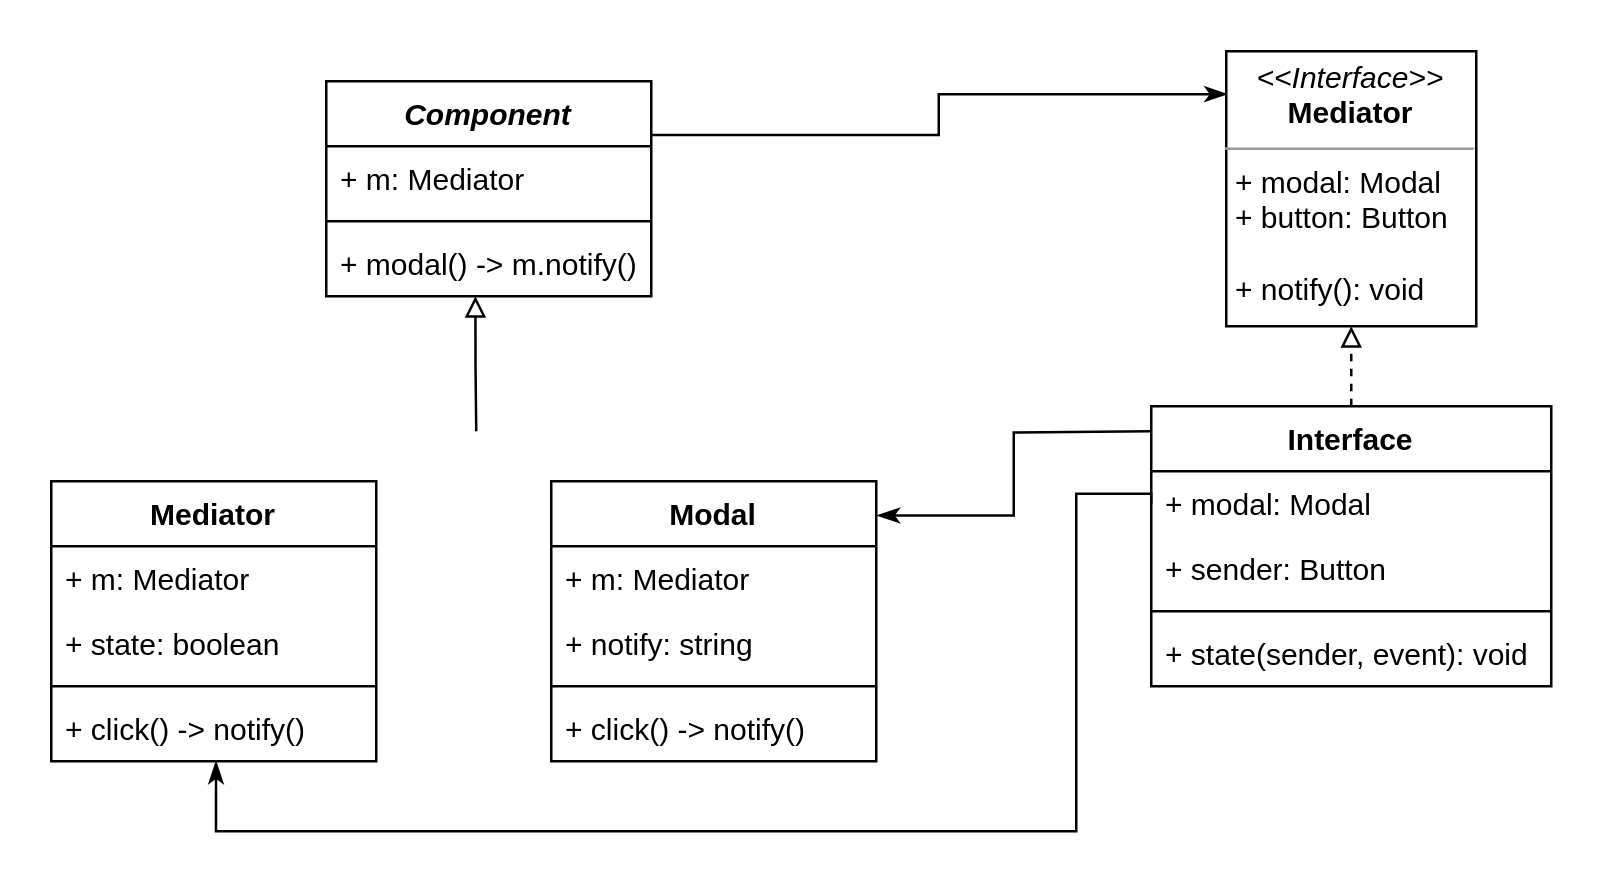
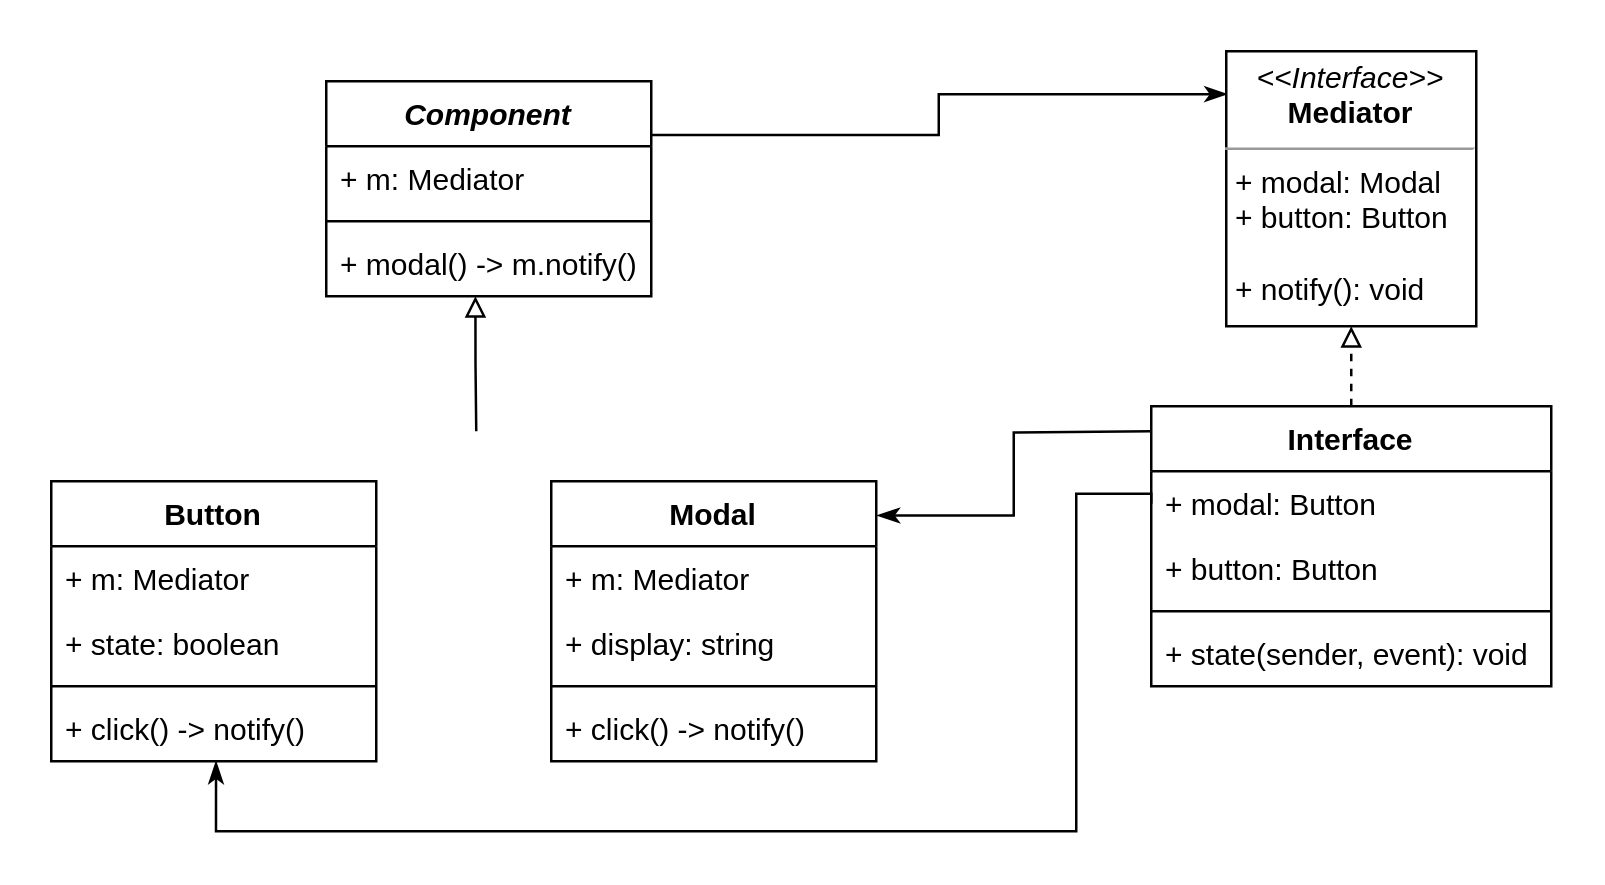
node "+ modal: Modal": label "+ modal: Modal" -> "+ modal: Button"
node "Mediator": label "Mediator" -> "Button"
node "+ sender: Button": label "+ sender: Button" -> "+ button: Button"
node "+ notify: string": label "+ notify: string" -> "+ display: string"
